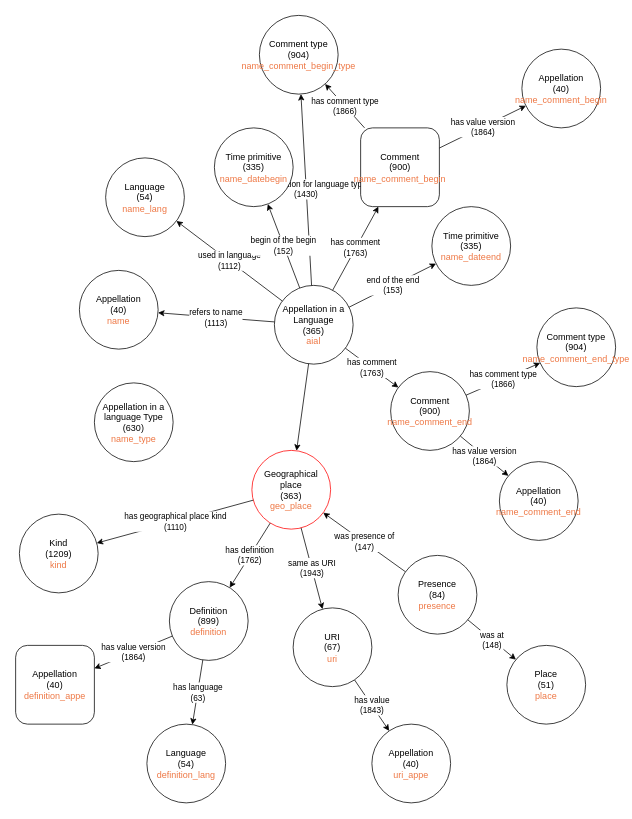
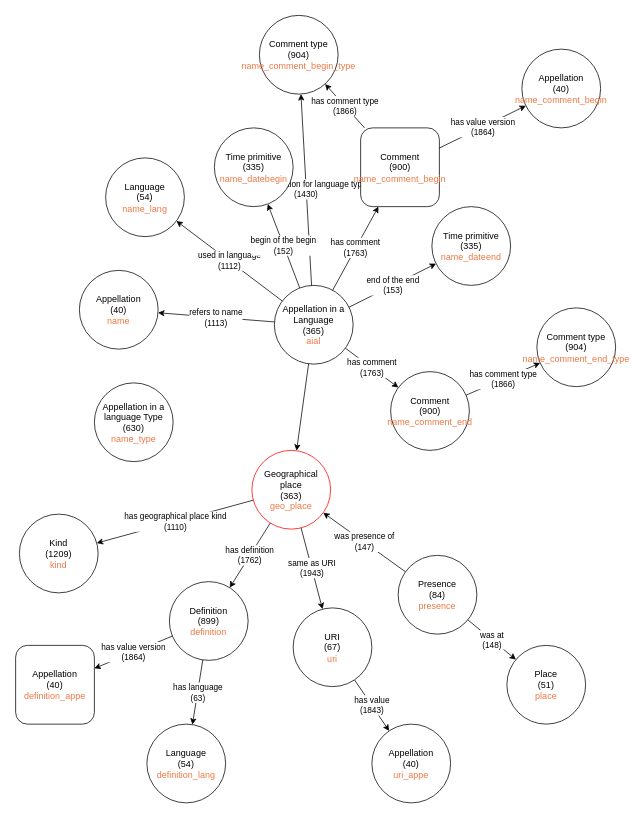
edge "Comment (900) name_comment_end" -> "Appellation (40) name_comment_end": removed, label "has value version (1864)"
node "Appellation (40) name_comment_end": removed
